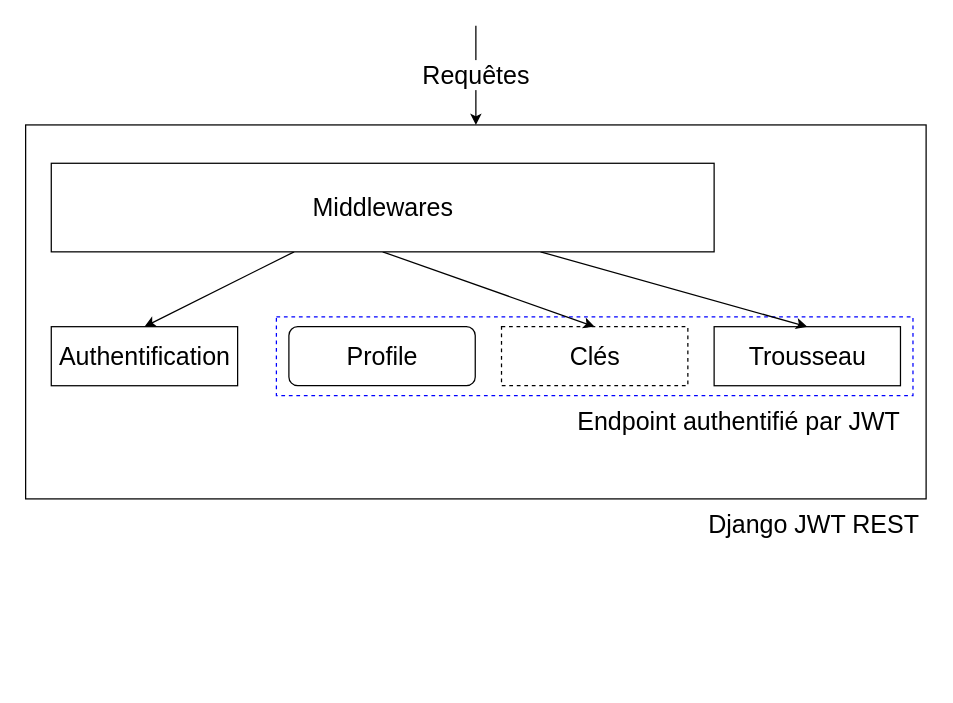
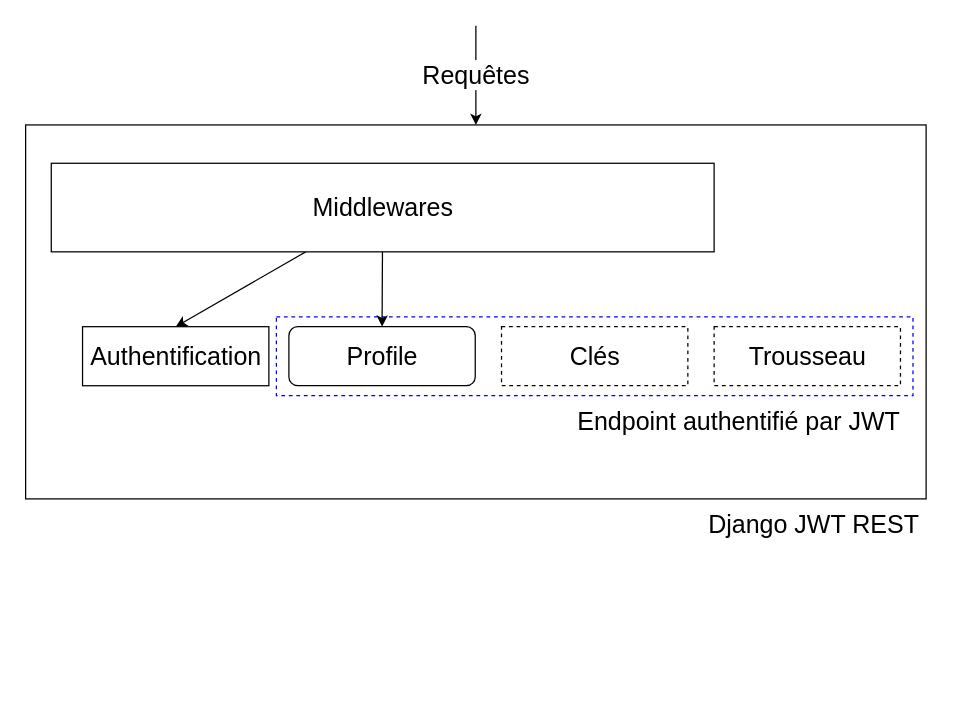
edge "Middlewares" -> "Profile": added
edge "Middlewares" -> "Clés": removed
edge "Middlewares" -> "Trousseau": removed
node "Authentification": moved (144, 356) -> (176, 356)
node "Trousseau": style solid -> dashed
